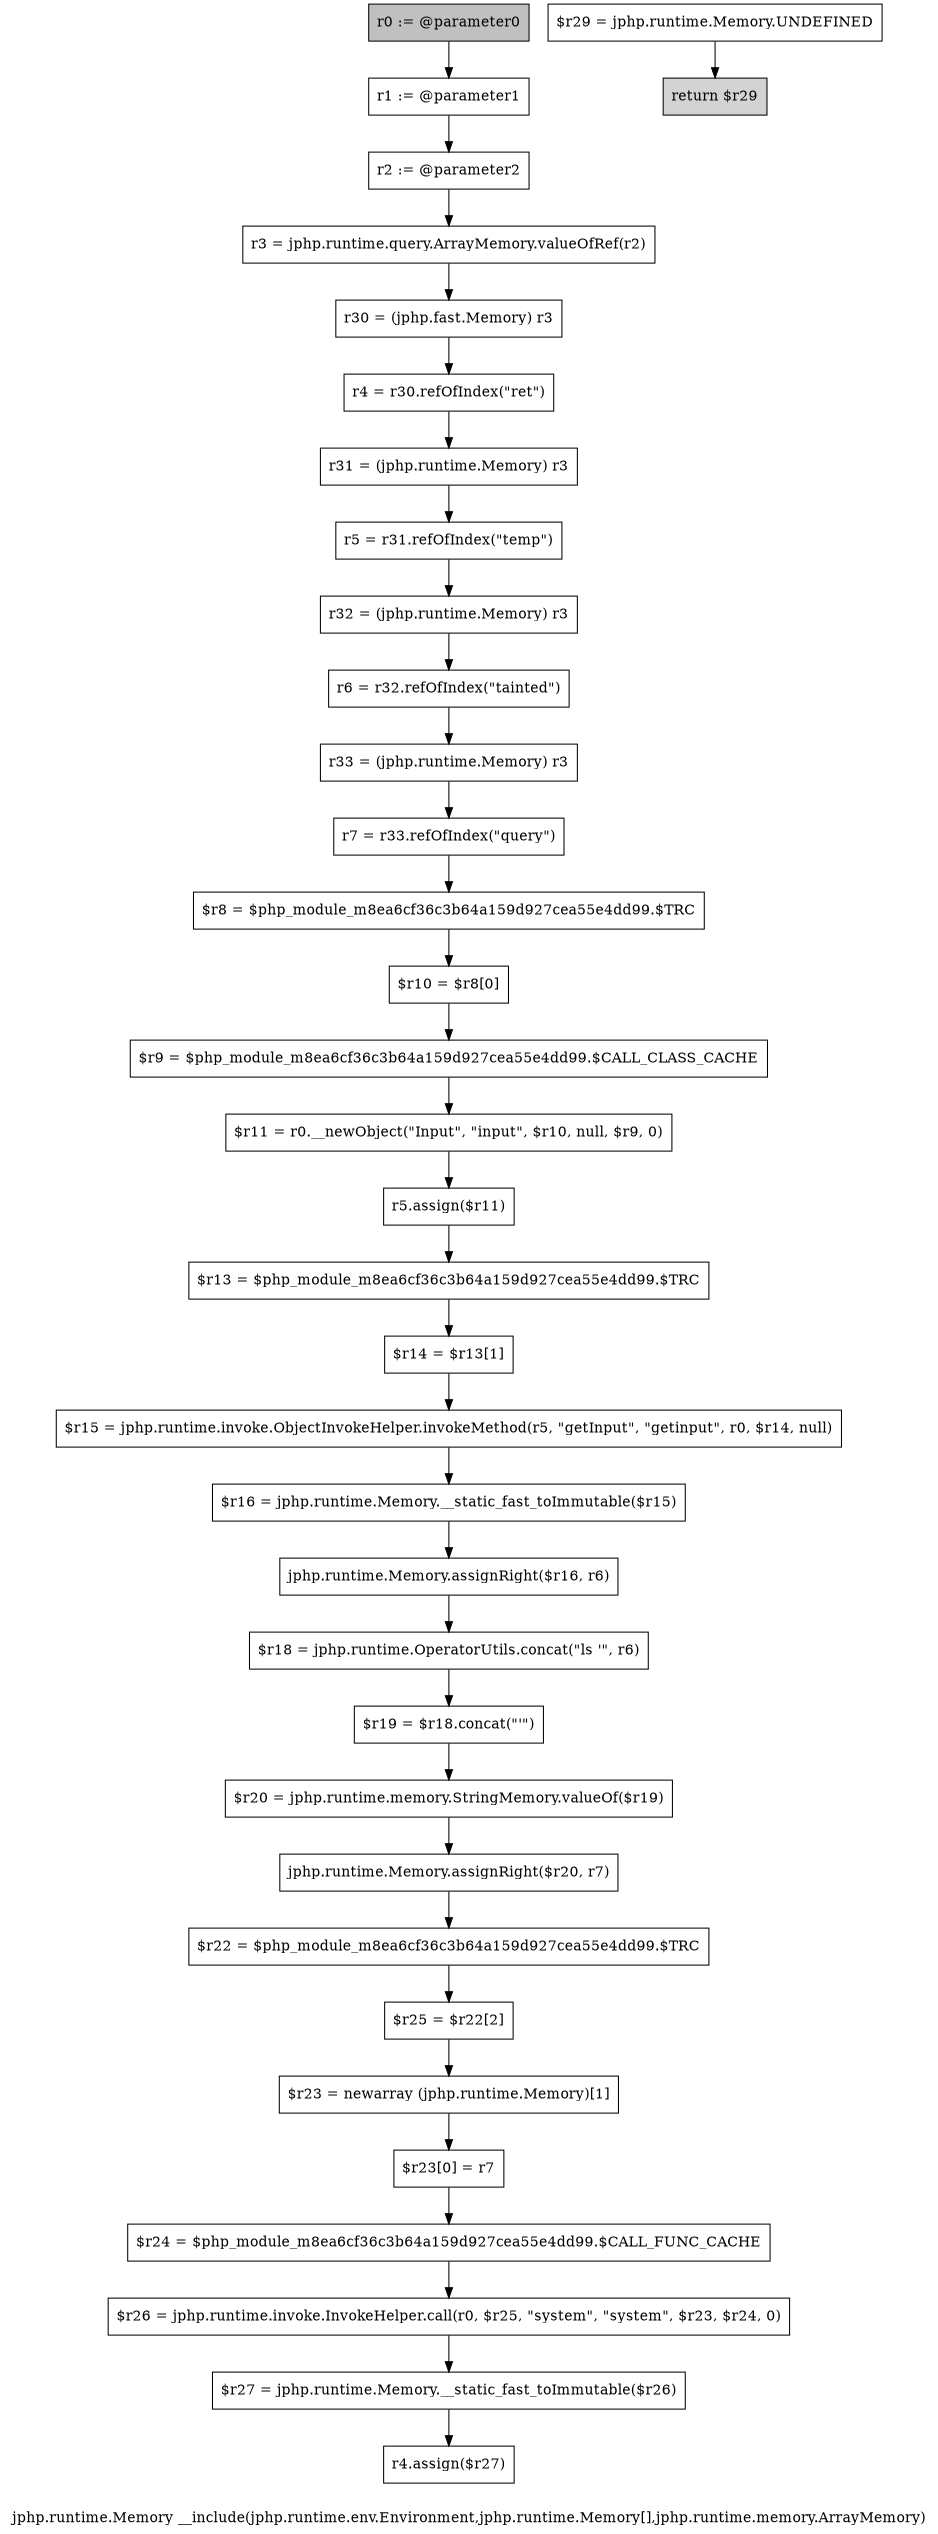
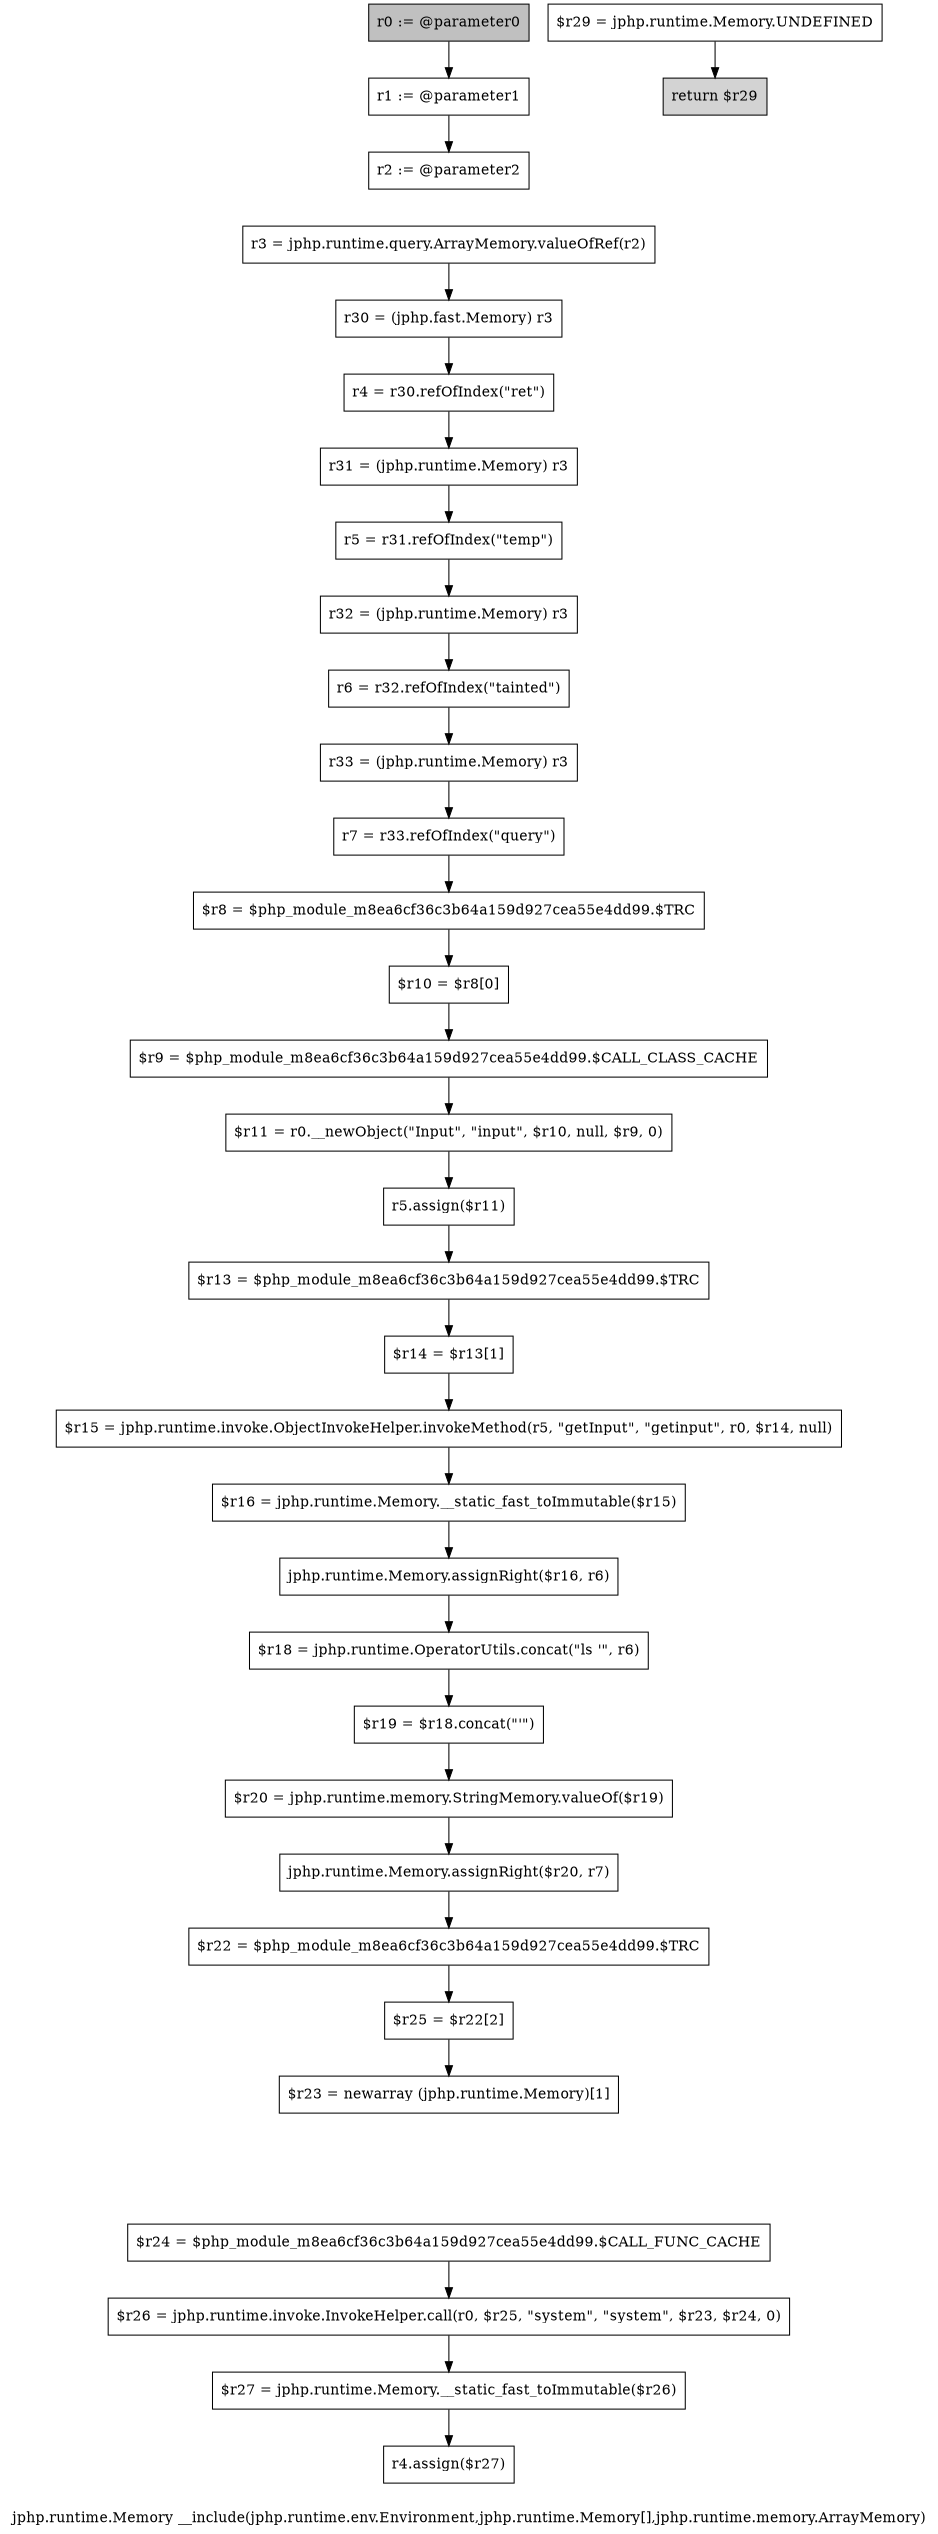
edge "r2 := @parameter2" -> "r3 = jphp.runtime.query.ArrayMemory.valueOfRef(r2)": removed
node "$r23[0] = r7": removed
